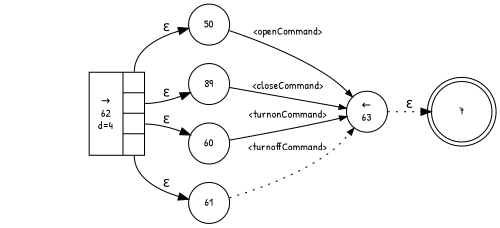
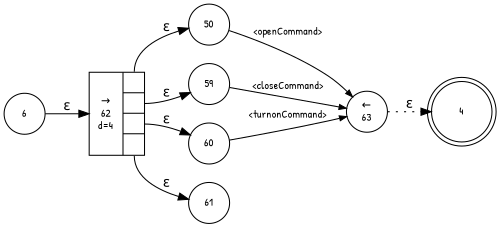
node "89": label "89" -> "59"
node "7": label "7" -> "4"
node "6": added
edge "61" -> "← 63": removed, label "<turnoffCommand>"
